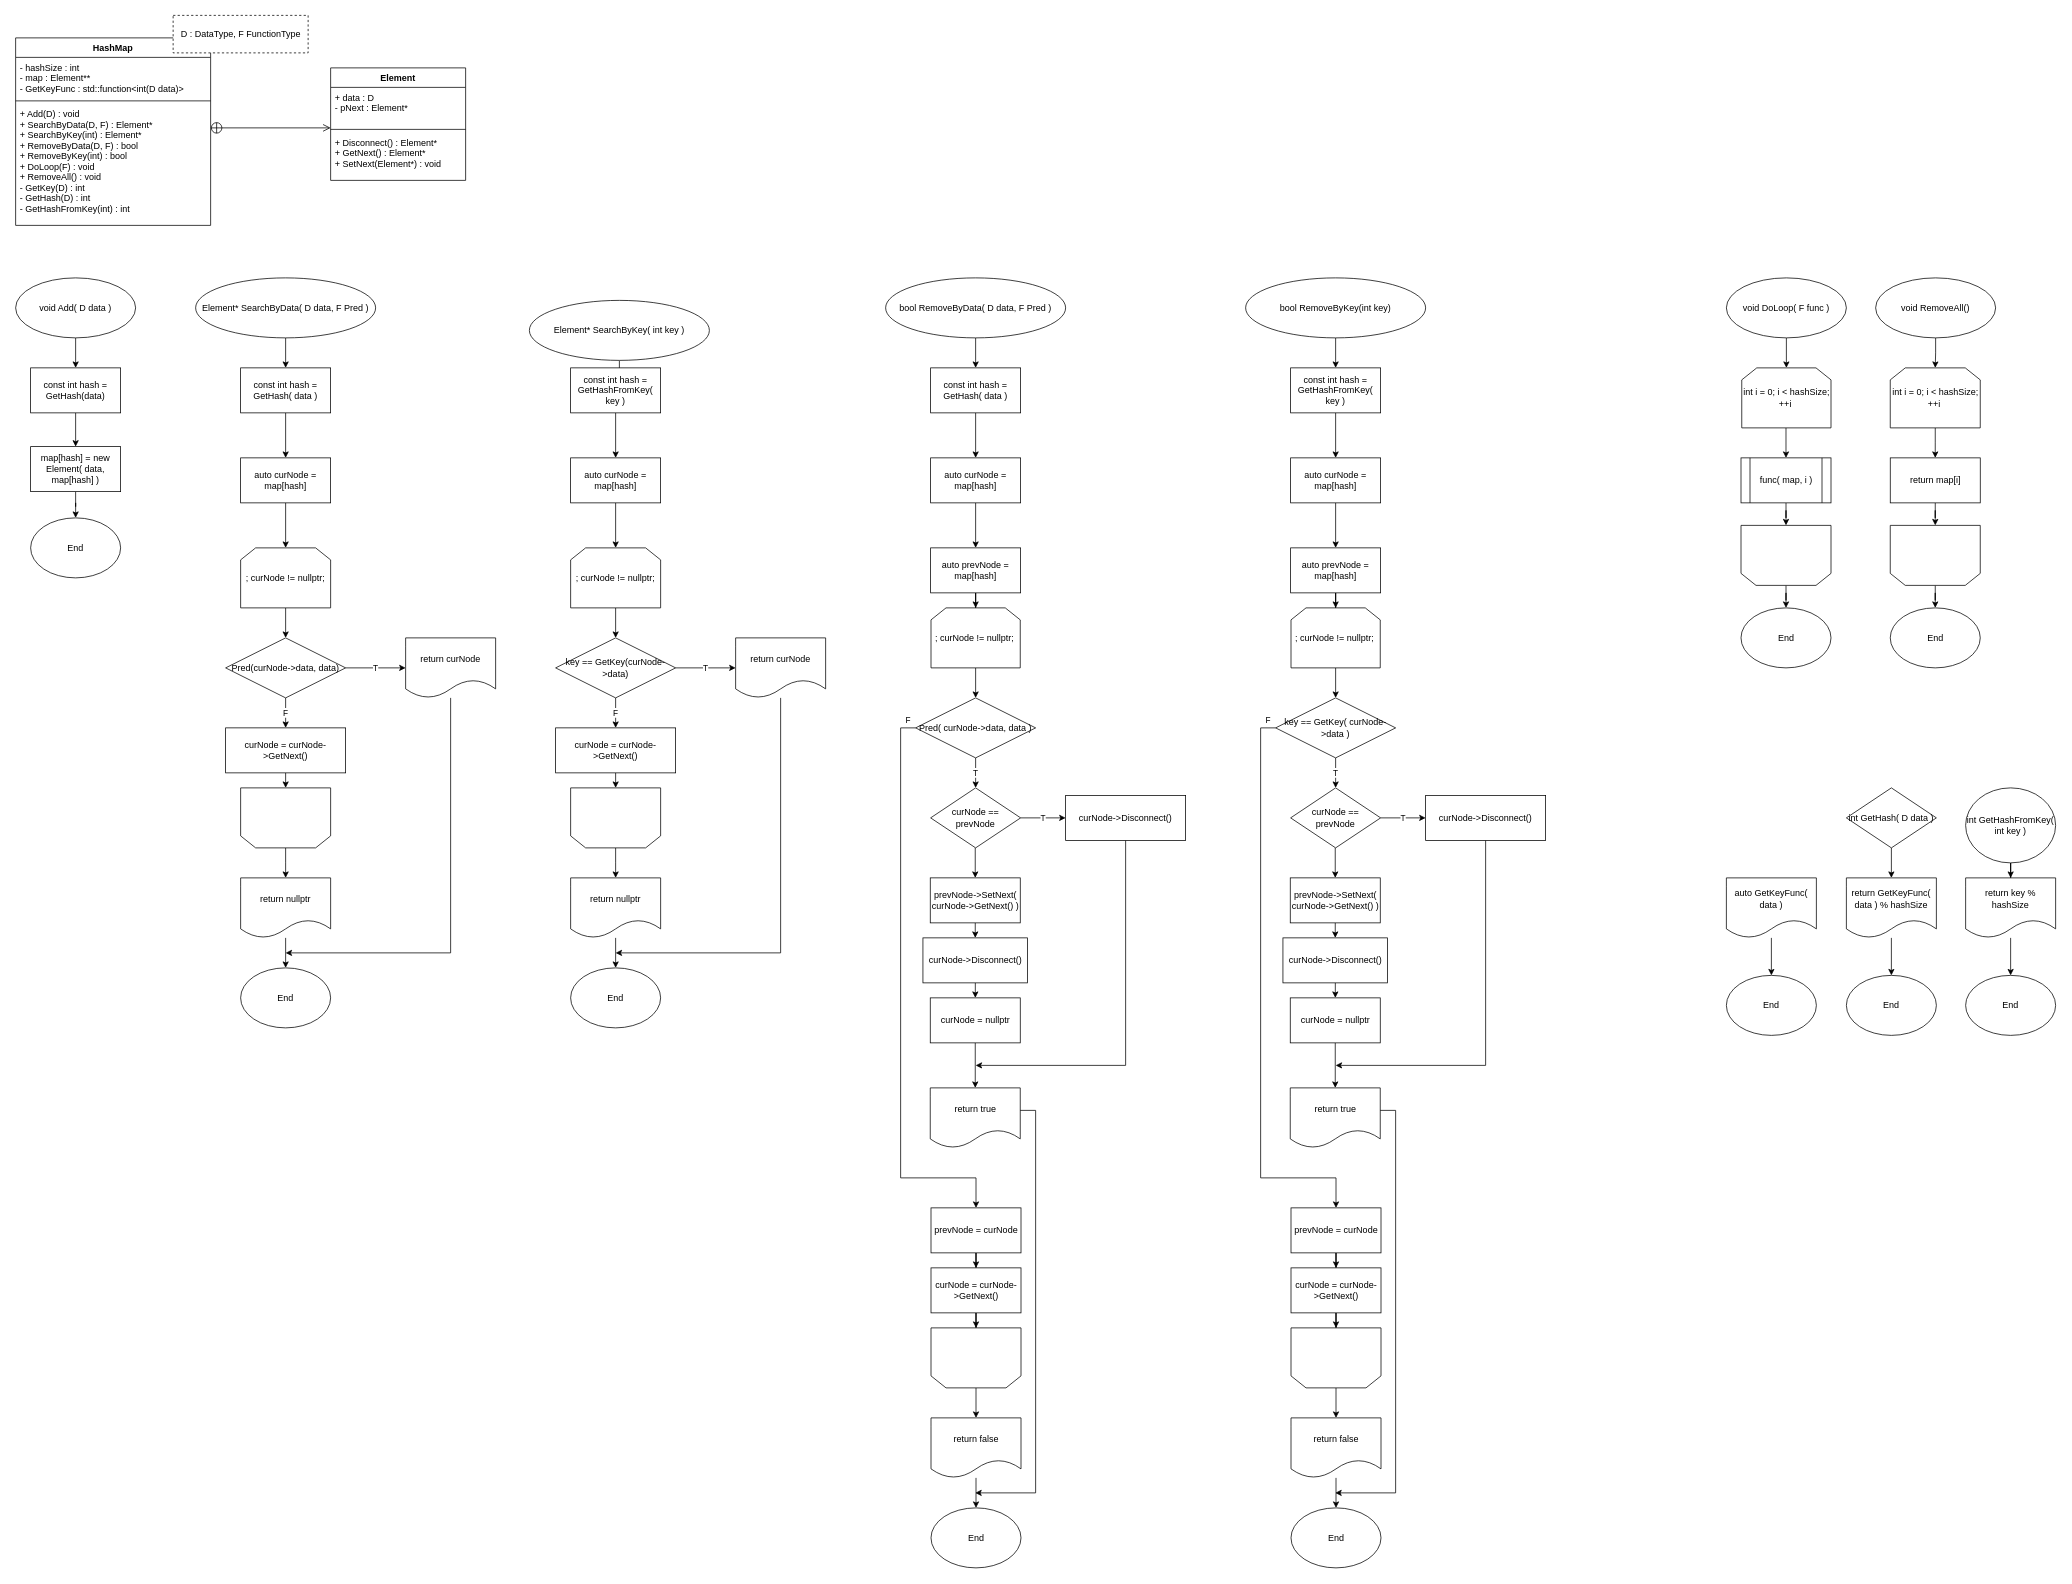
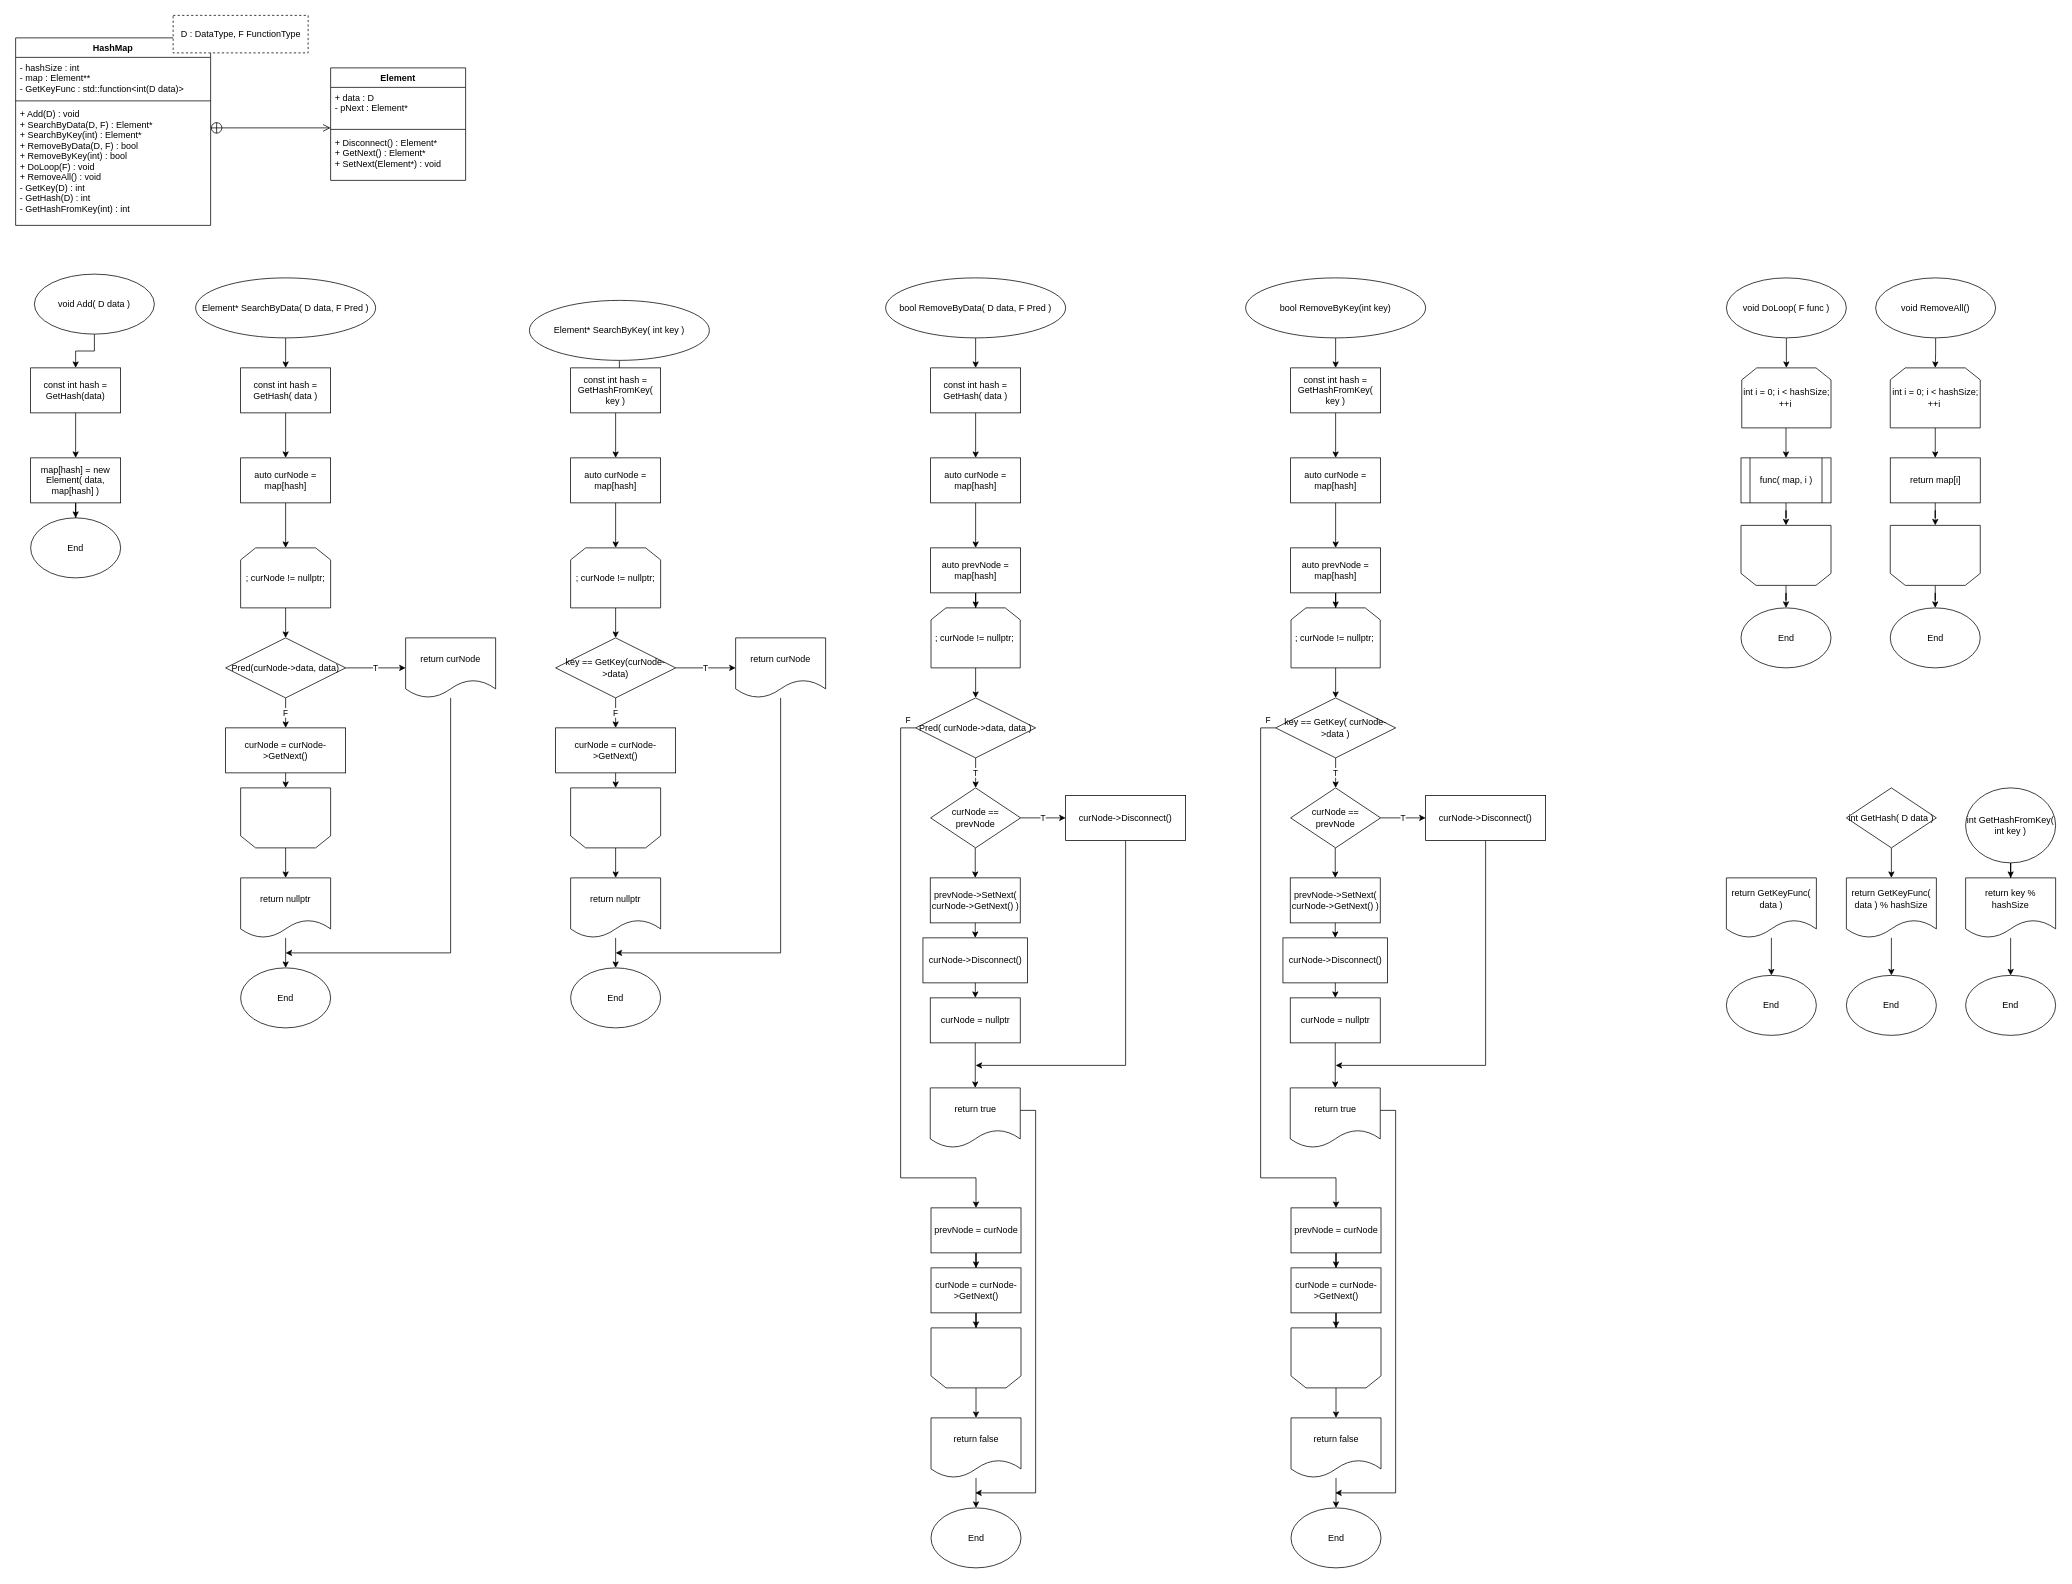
node "void Add( D data )": moved (75, 308) -> (94, 304)
node "map[hash] = new Element( data, map[hash] )": moved (75, 469) -> (75, 480)
node "auto GetKeyFunc( data )": label "auto GetKeyFunc( data )" -> "return GetKeyFunc( data )"
